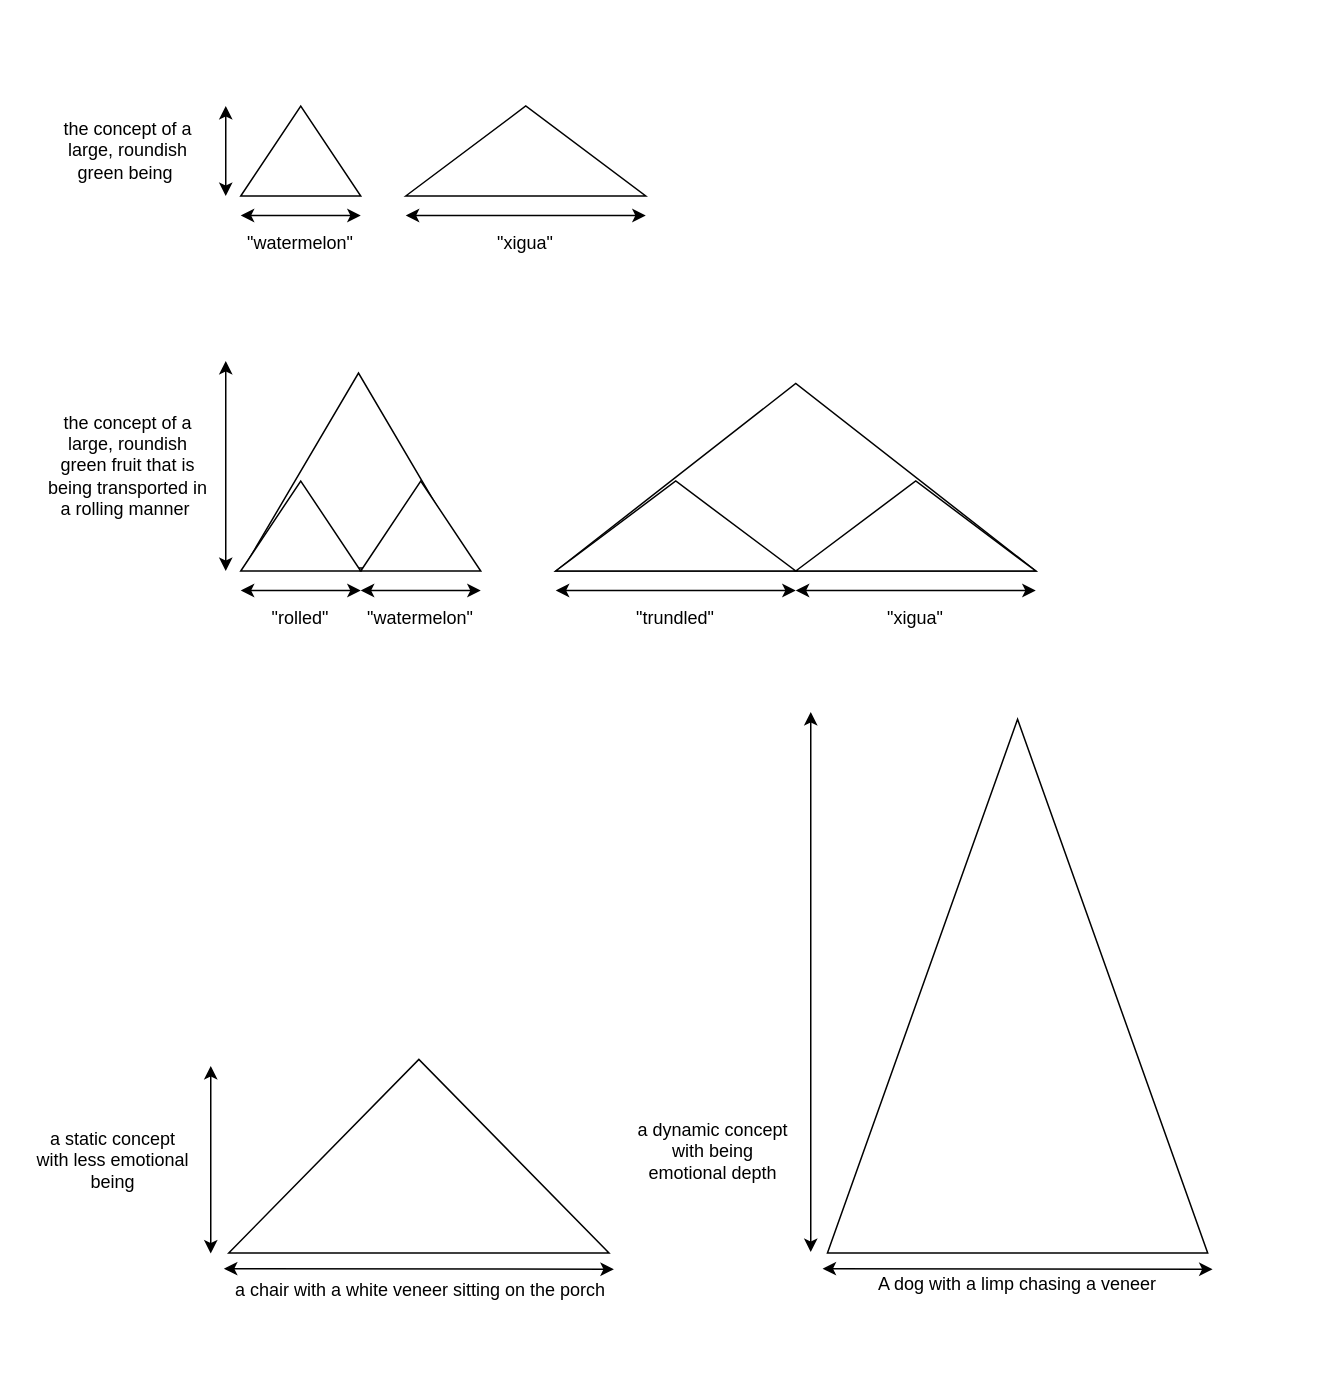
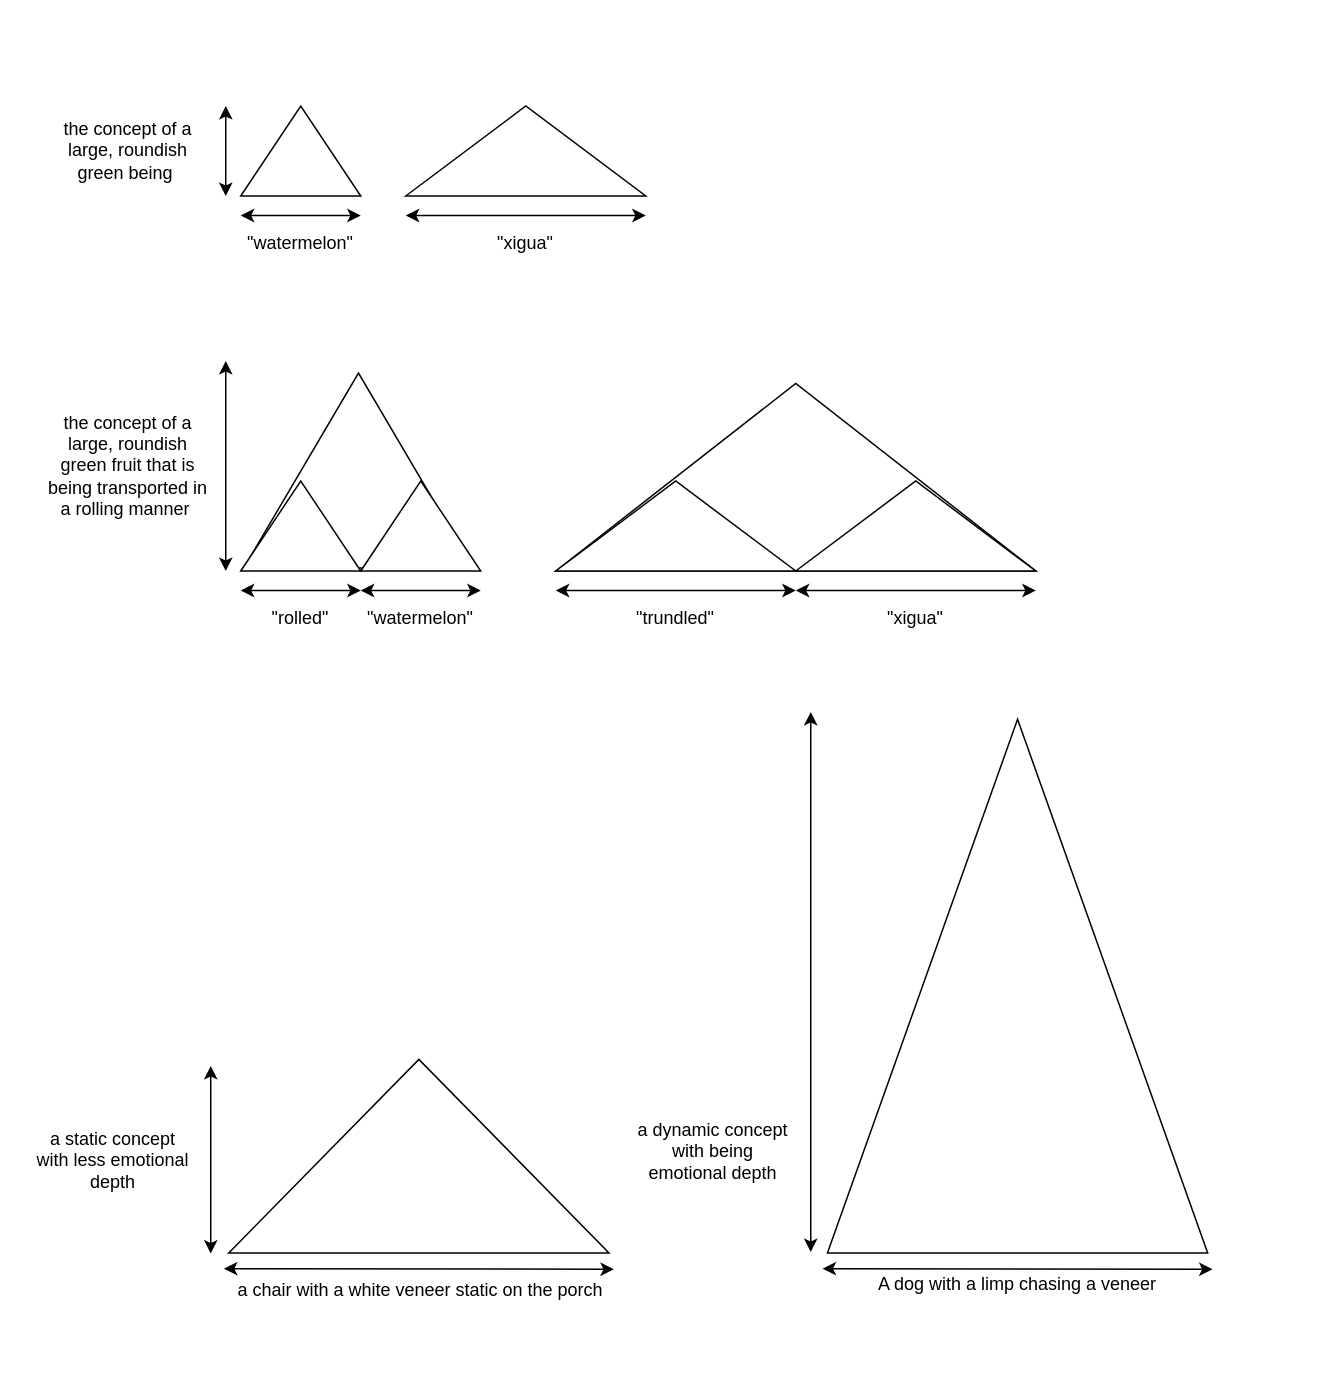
node "a static concept with less emotional being": label "a static concept with less emotional being" -> "a static concept with less emotional depth"
node "a chair with a white veneer sitting on the porch": label "a chair with a white veneer sitting on the porch" -> "a chair with a white veneer static on the porch"
